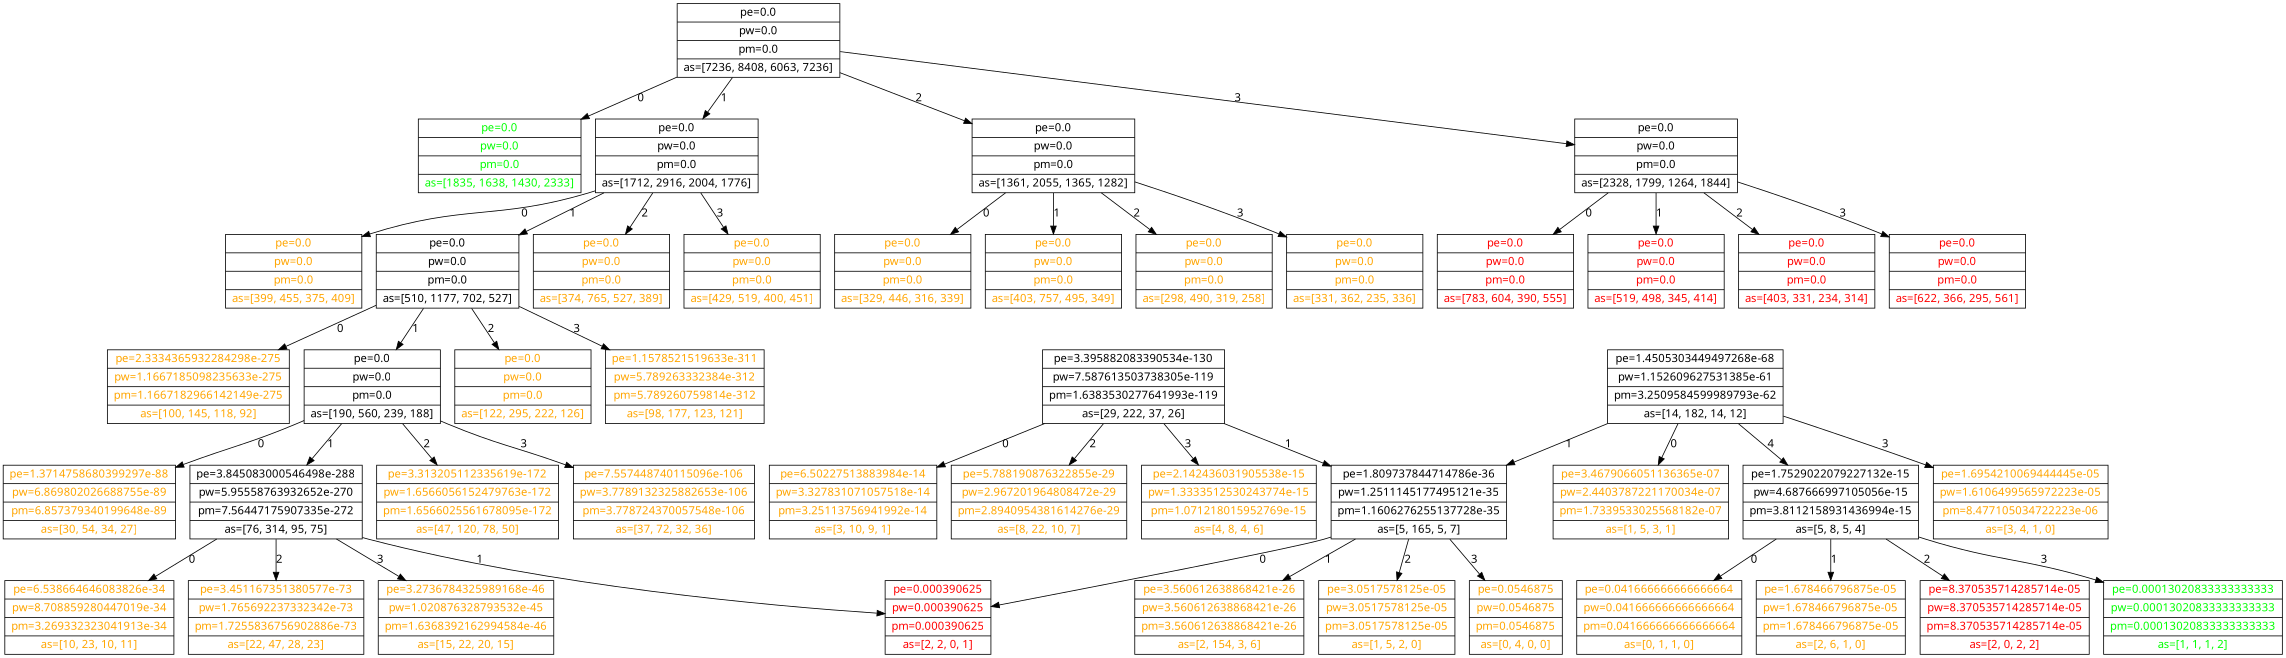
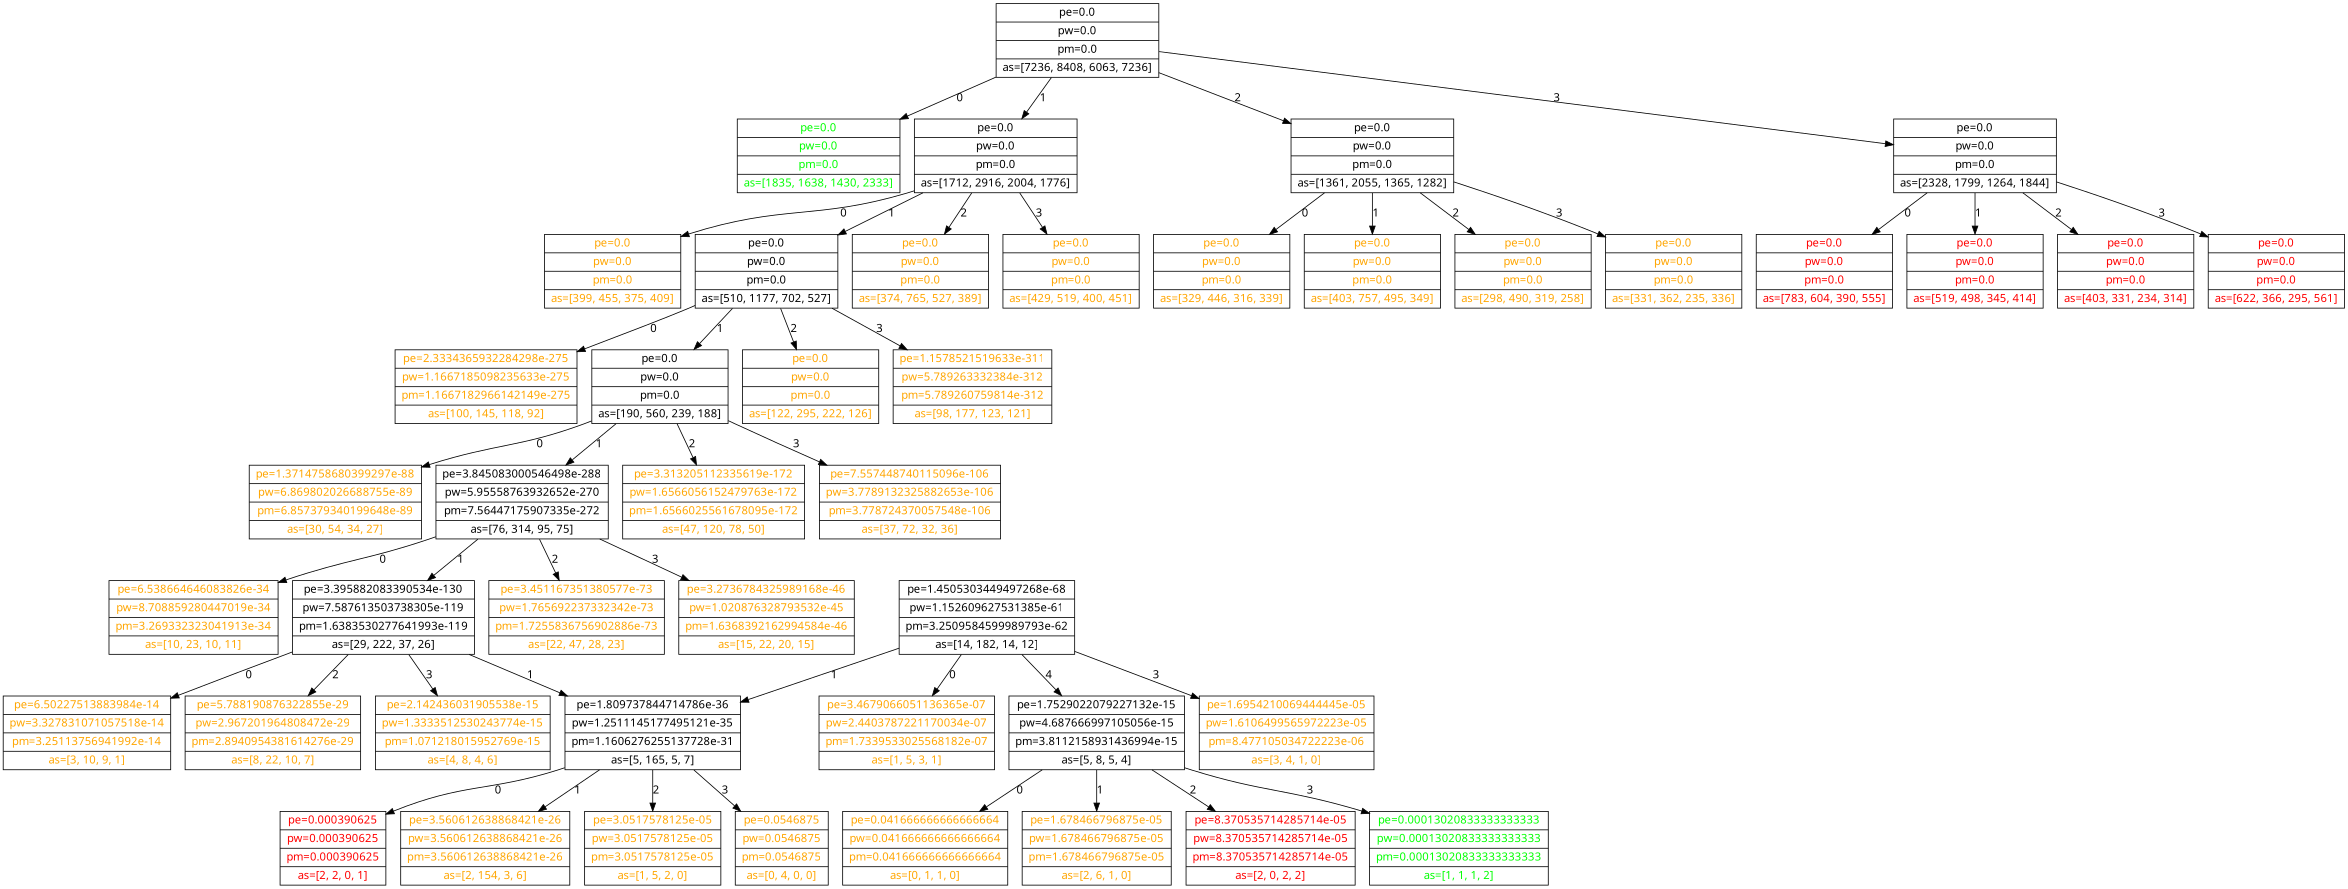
node "pe=1.809737844714786e-36": text "pm=1.1606276255137728e-35" -> "pm=1.1606276255137728e-31"
edge "pe=3.845083000546498e-288" -> "pe=0.000390625": now "pe=3.845083000546498e-288" -> "pe=3.395882083390534e-130"
